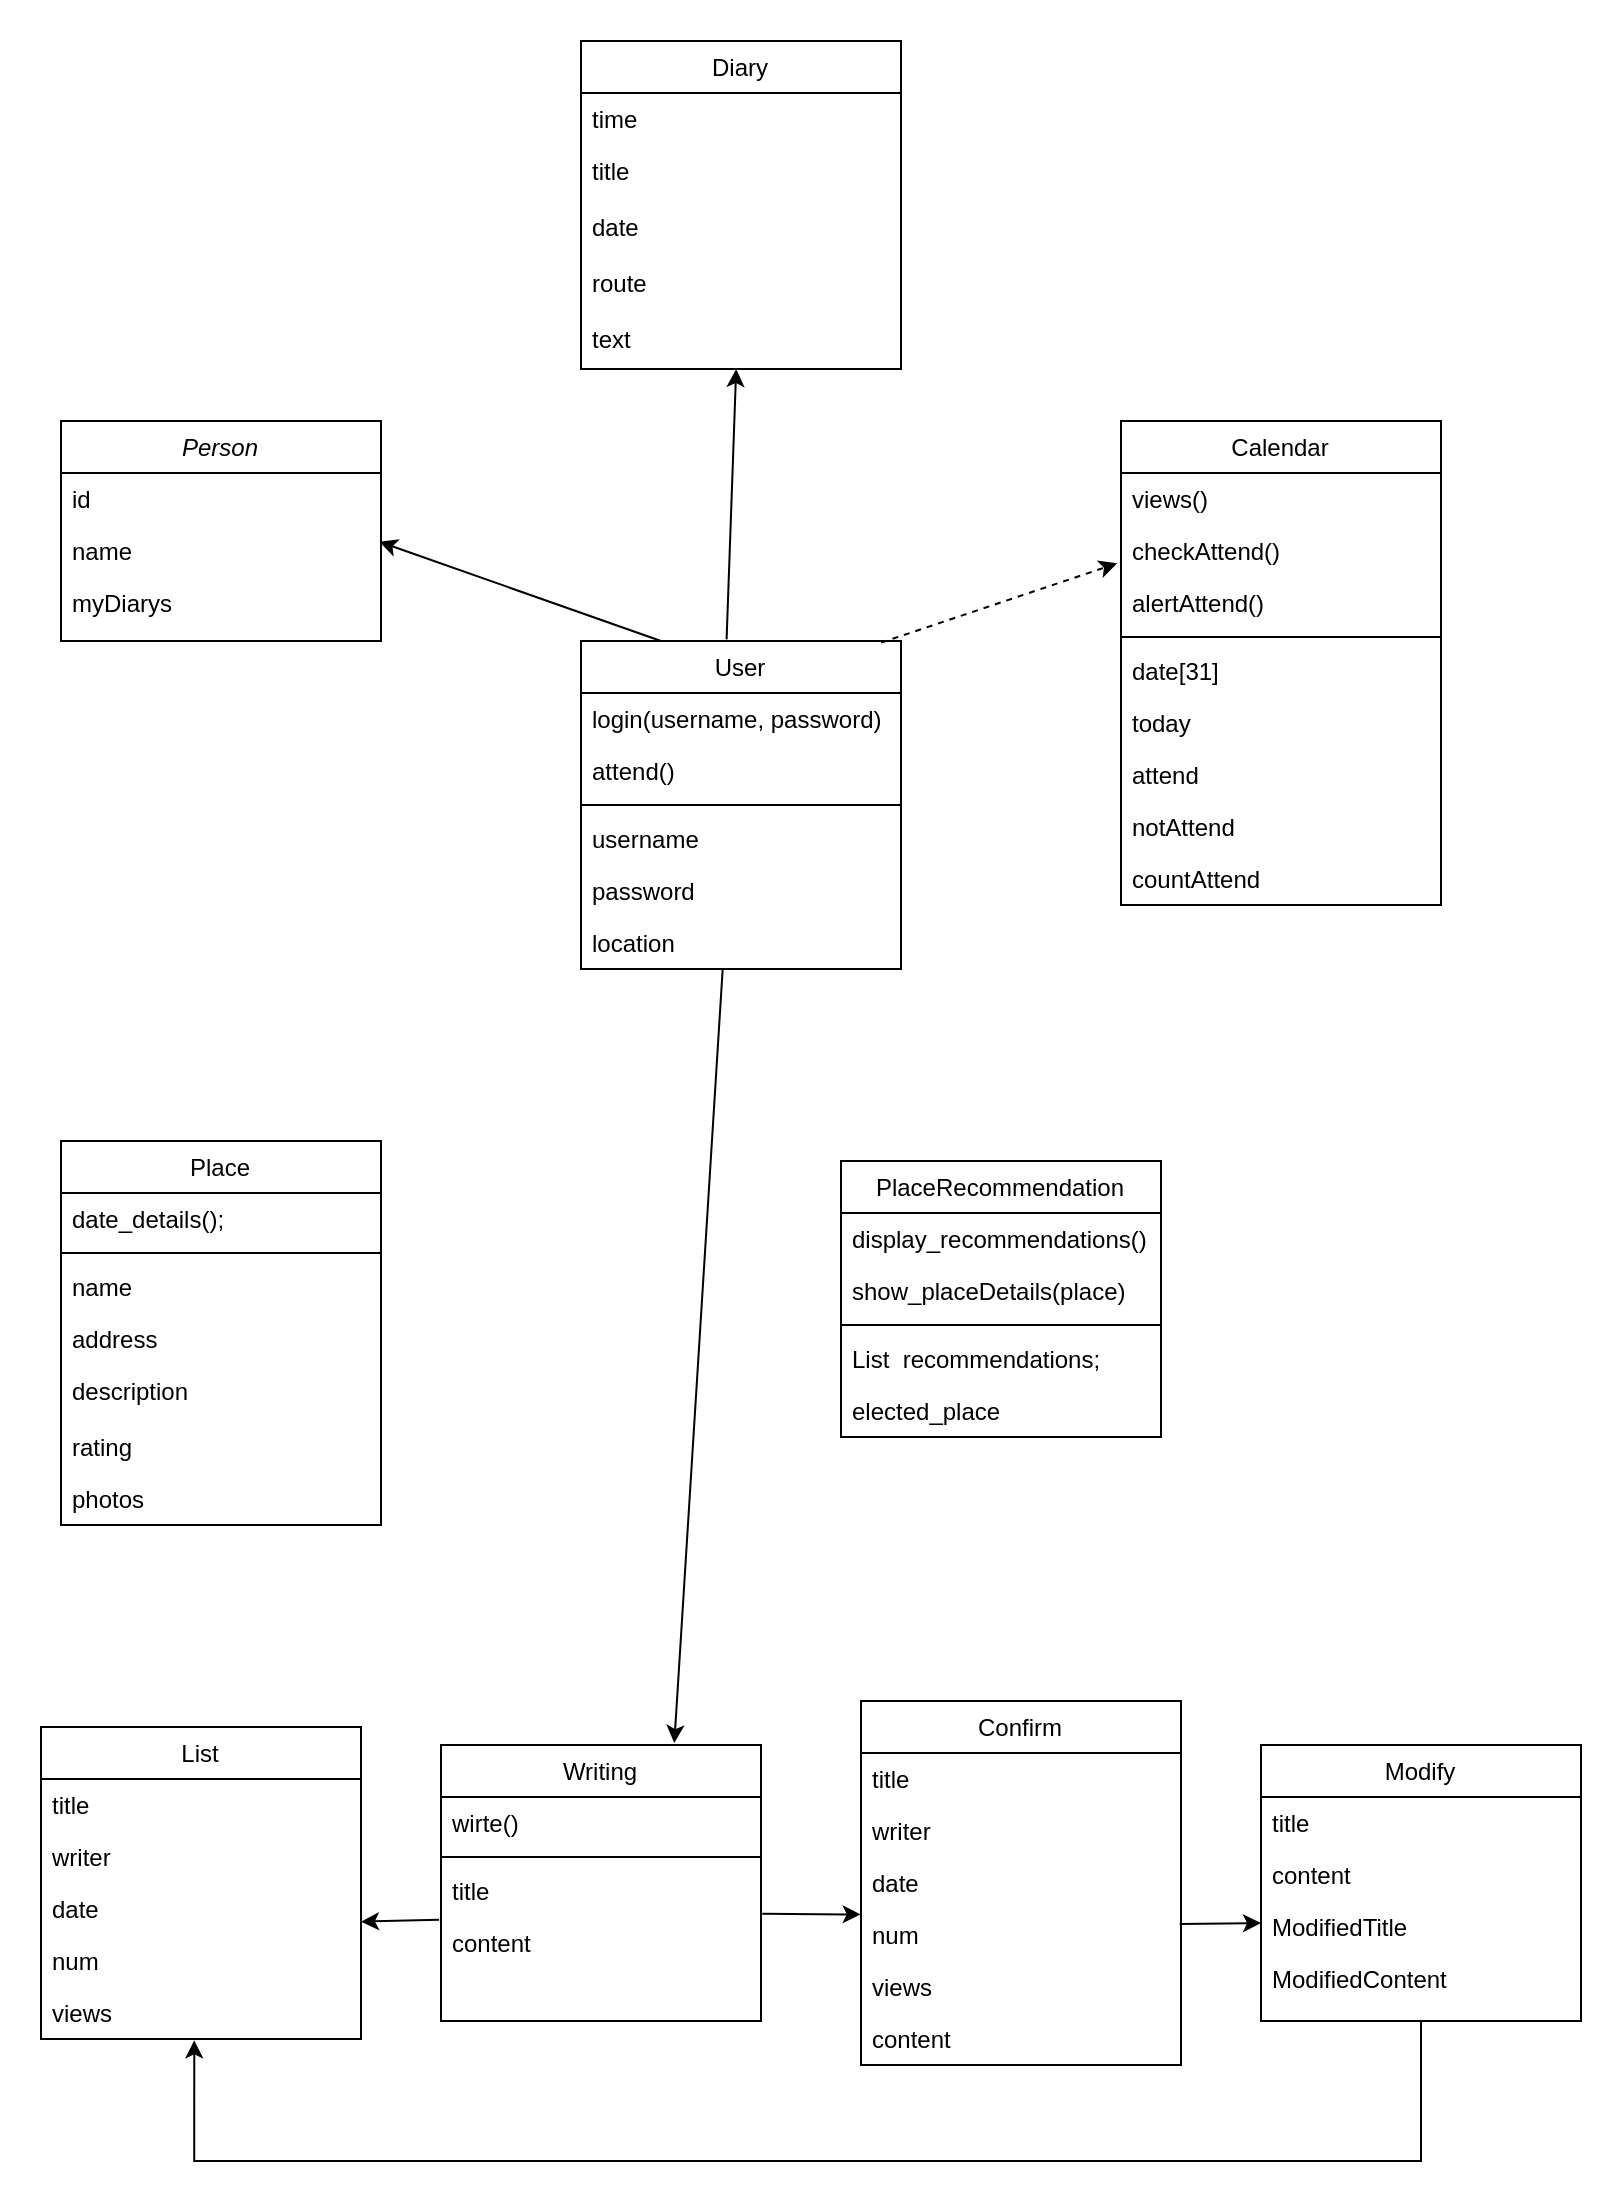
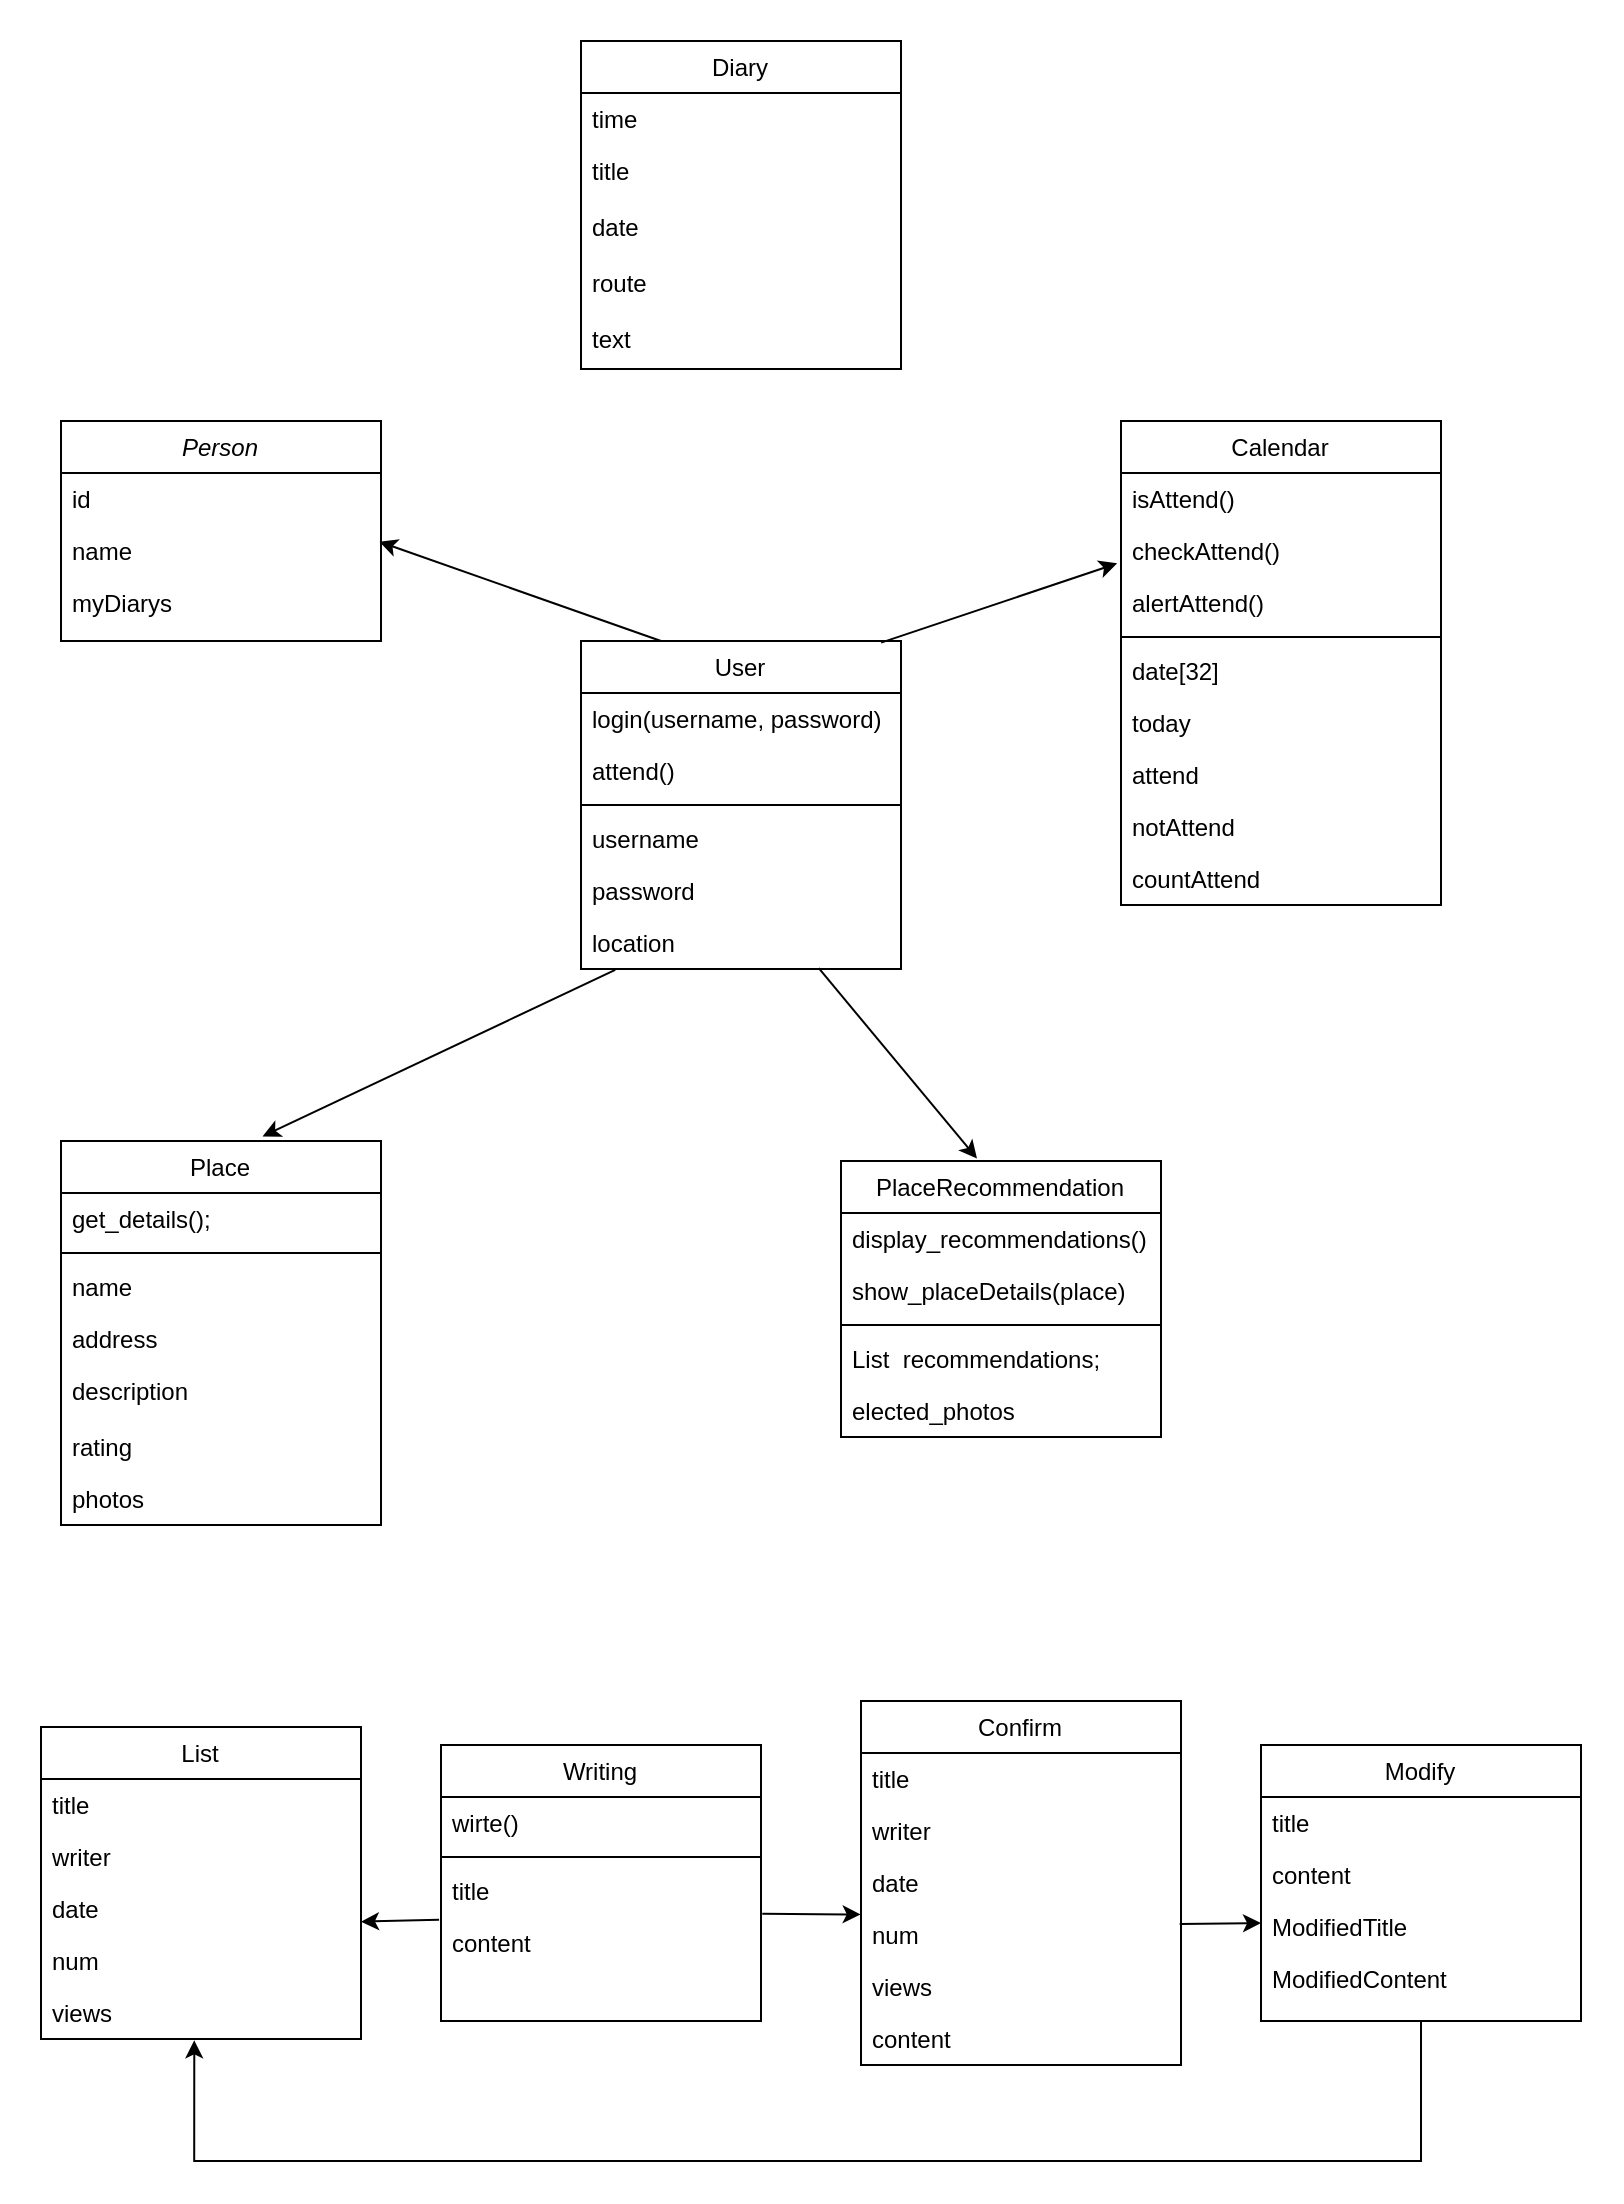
node "views()": label "views()" -> "isAttend()"
edge "User" -> "text": removed
edge "User" -> "checkAttend()": style dashed -> solid
node "date[31]": label "date[31]" -> "date[32]"
edge "location" -> "Place": added
edge "location" -> "PlaceRecommendation": added
node "date_details();": label "date_details();" -> "get_details();"
edge "location" -> "Writing": removed
node "elected_place": label "elected_place" -> "elected_photos"
